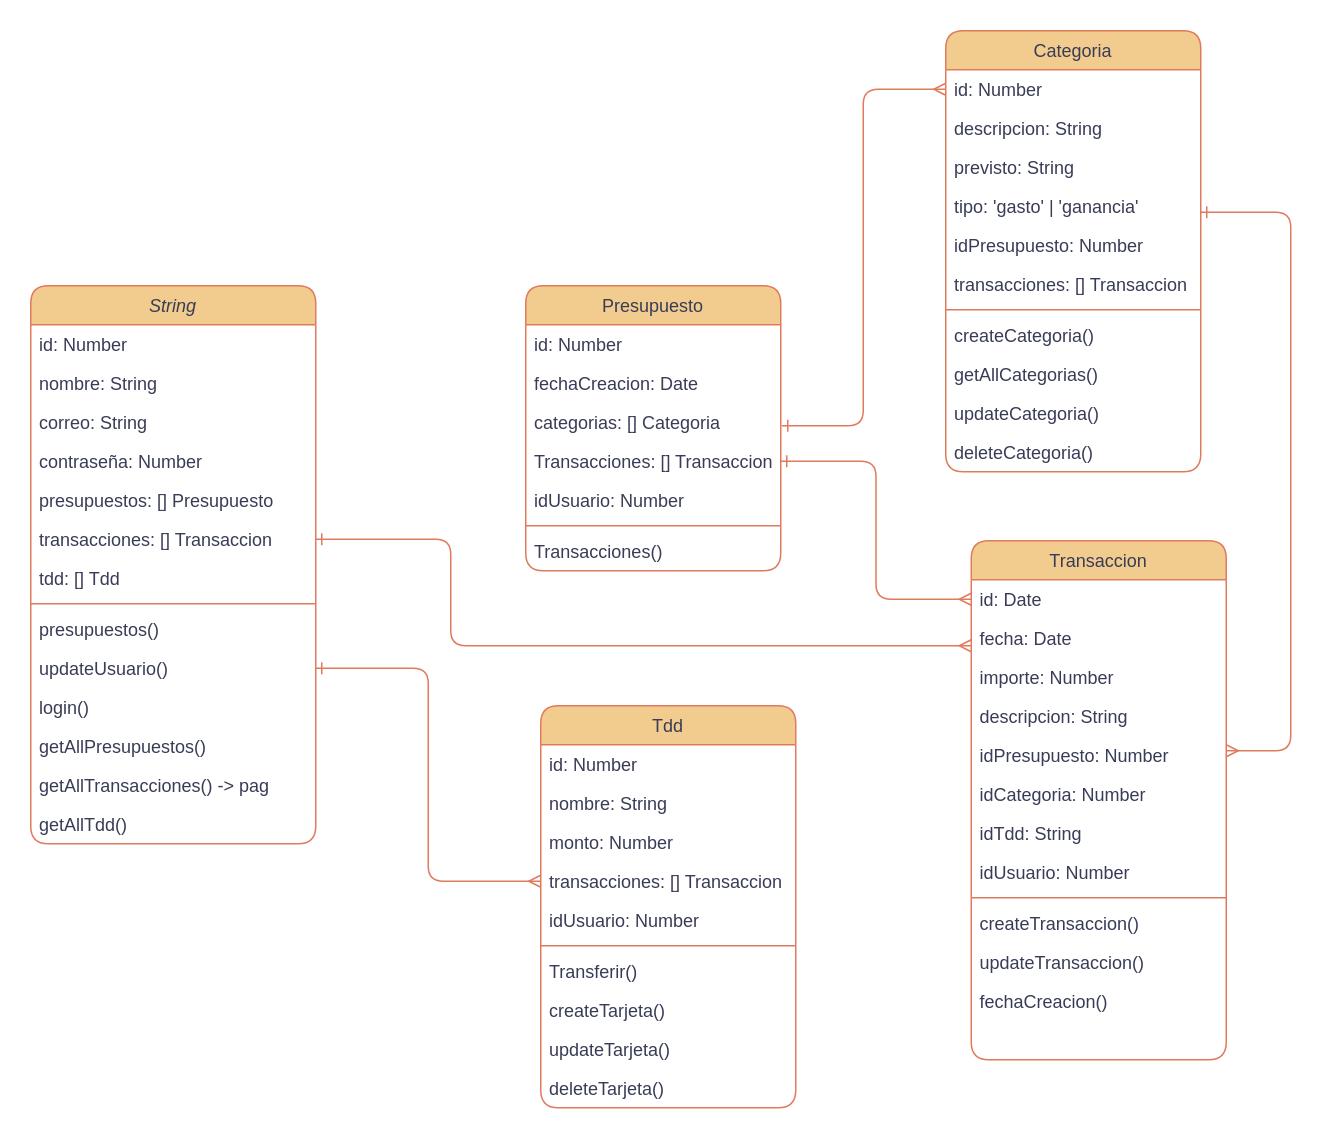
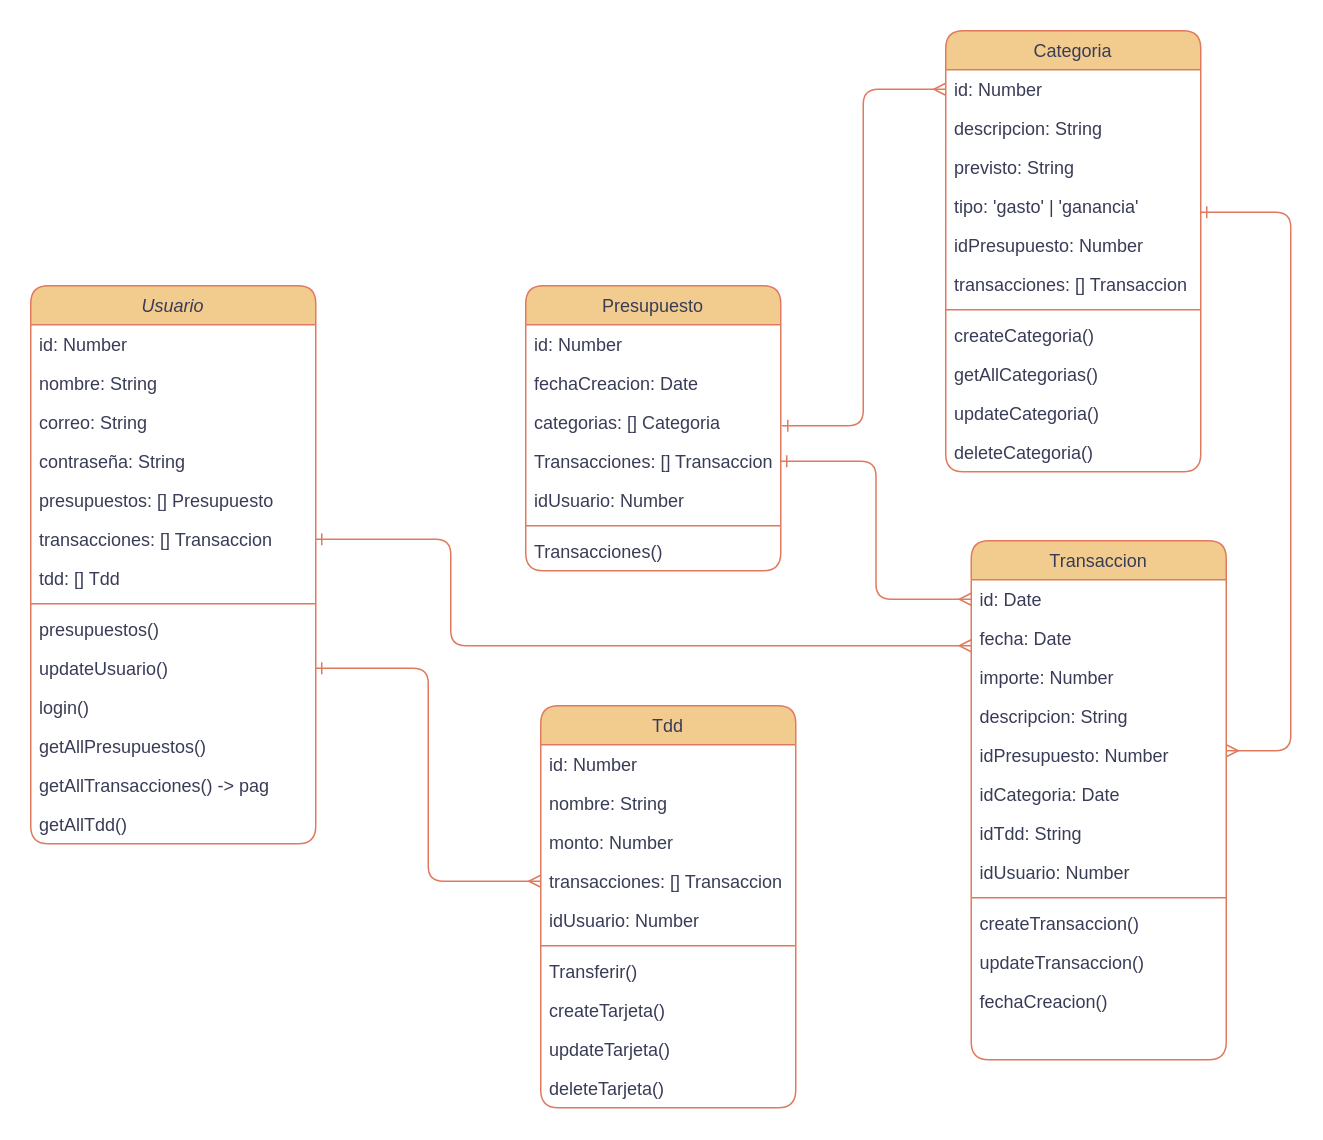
node "String": label "String" -> "Usuario"
node "contraseña: Number": label "contraseña: Number" -> "contraseña: String"
node "idCategoria: Number": label "idCategoria: Number" -> "idCategoria: Date"
